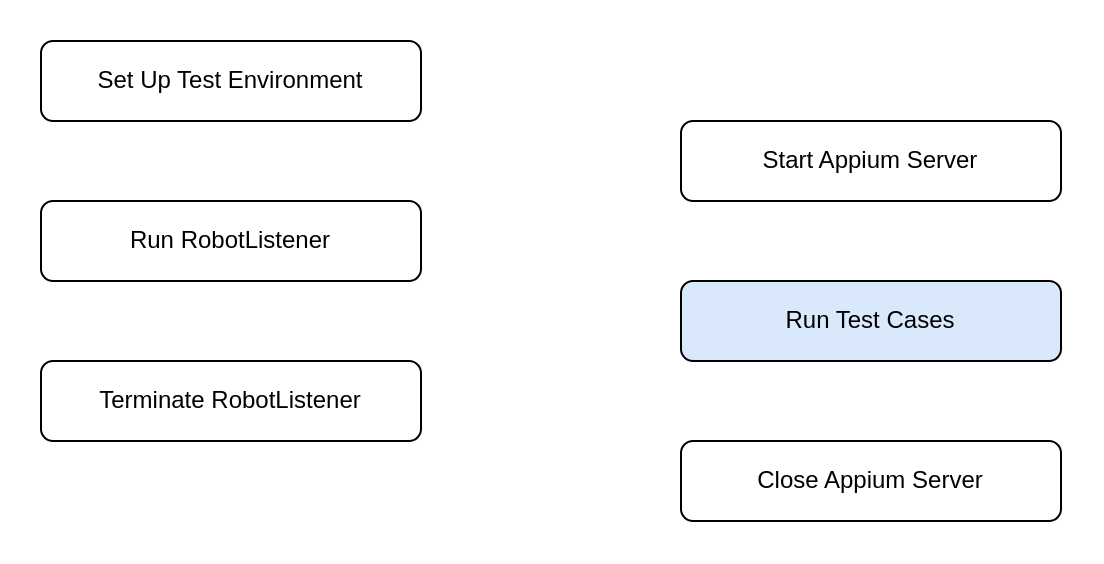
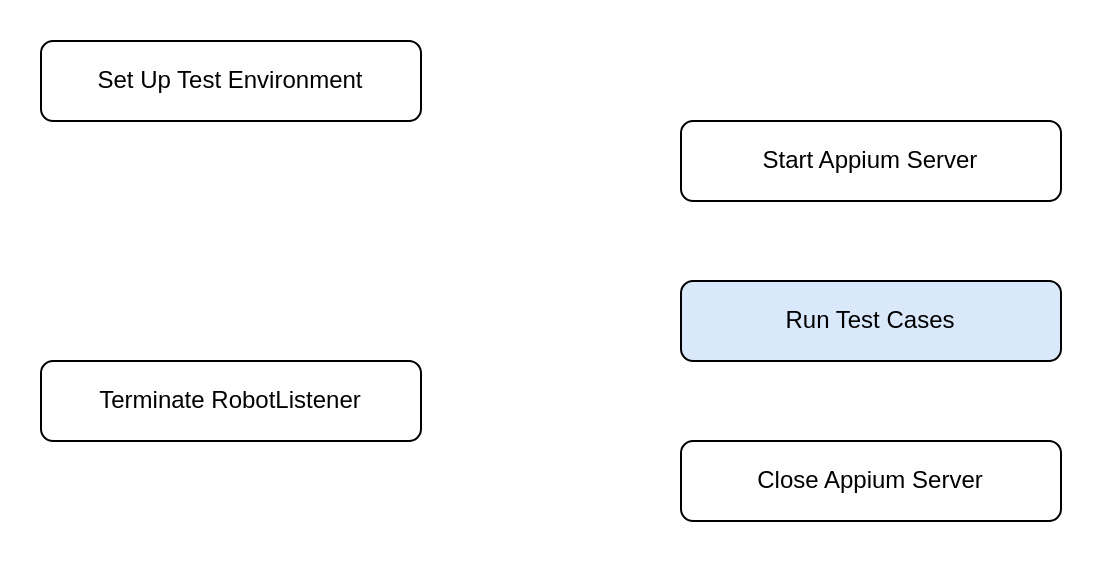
node "Run RobotListener": removed
